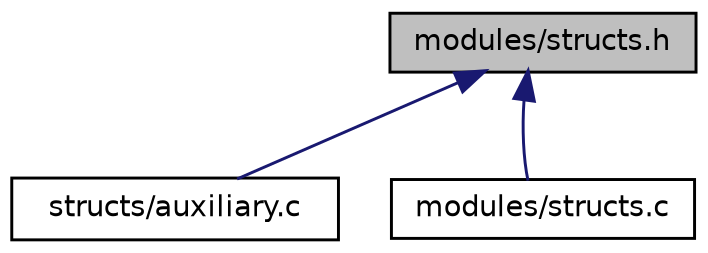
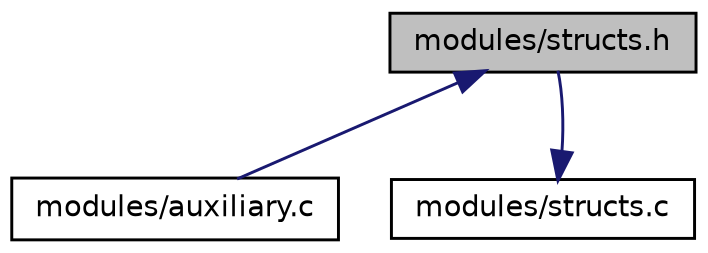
edge "modules/structs.c" -> "modules/structs.h": reversed
node "structs/auxiliary.c": label "structs/auxiliary.c" -> "modules/auxiliary.c"
